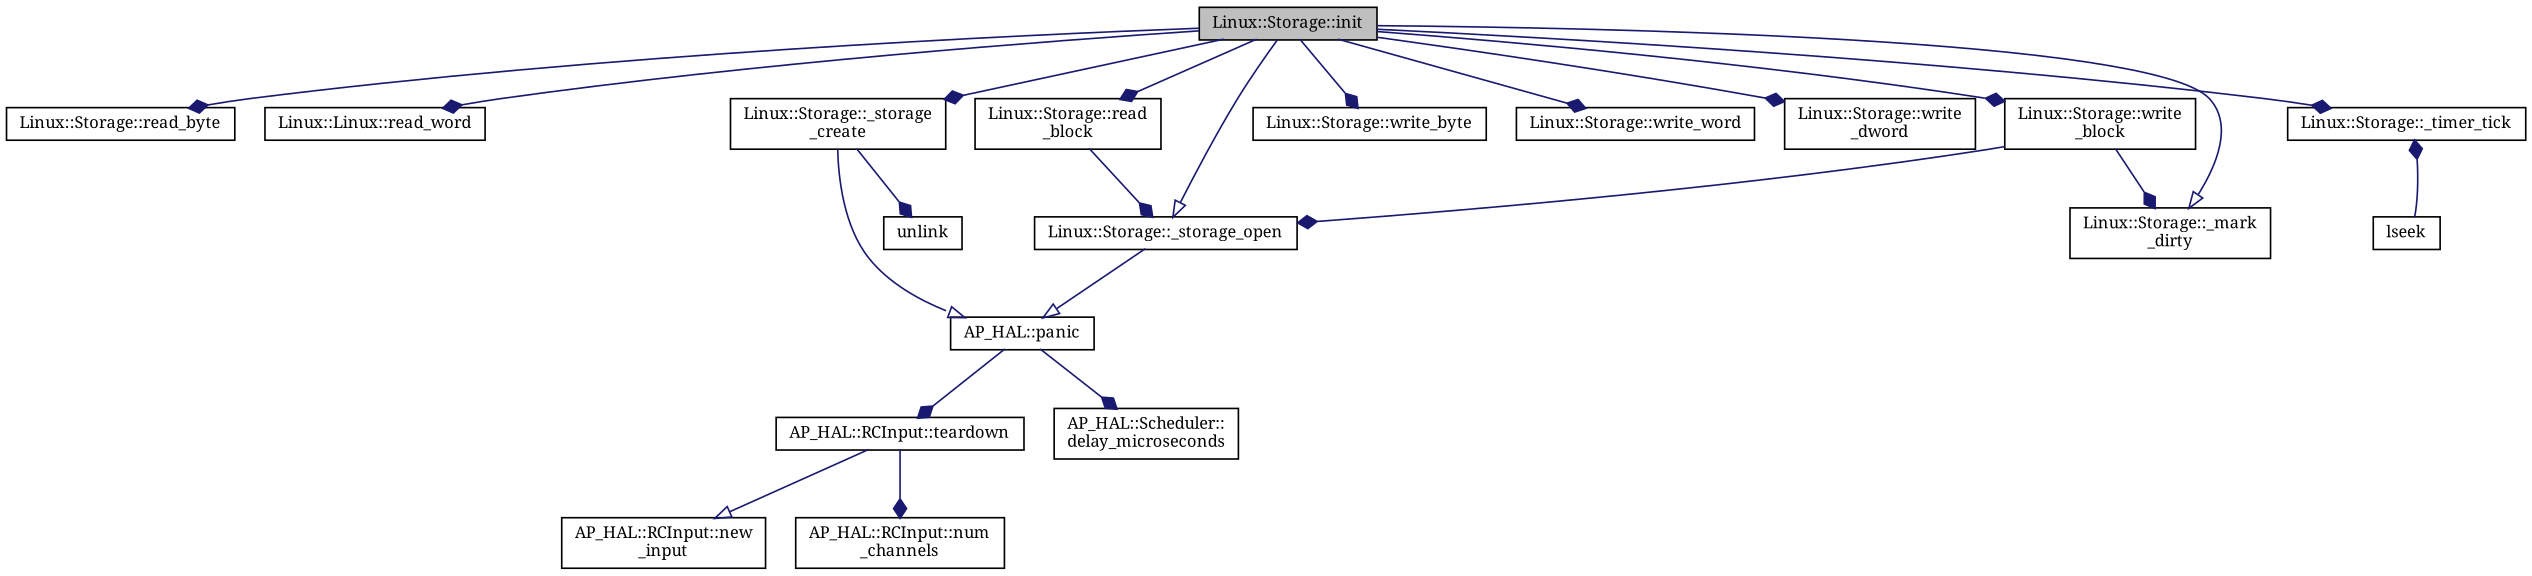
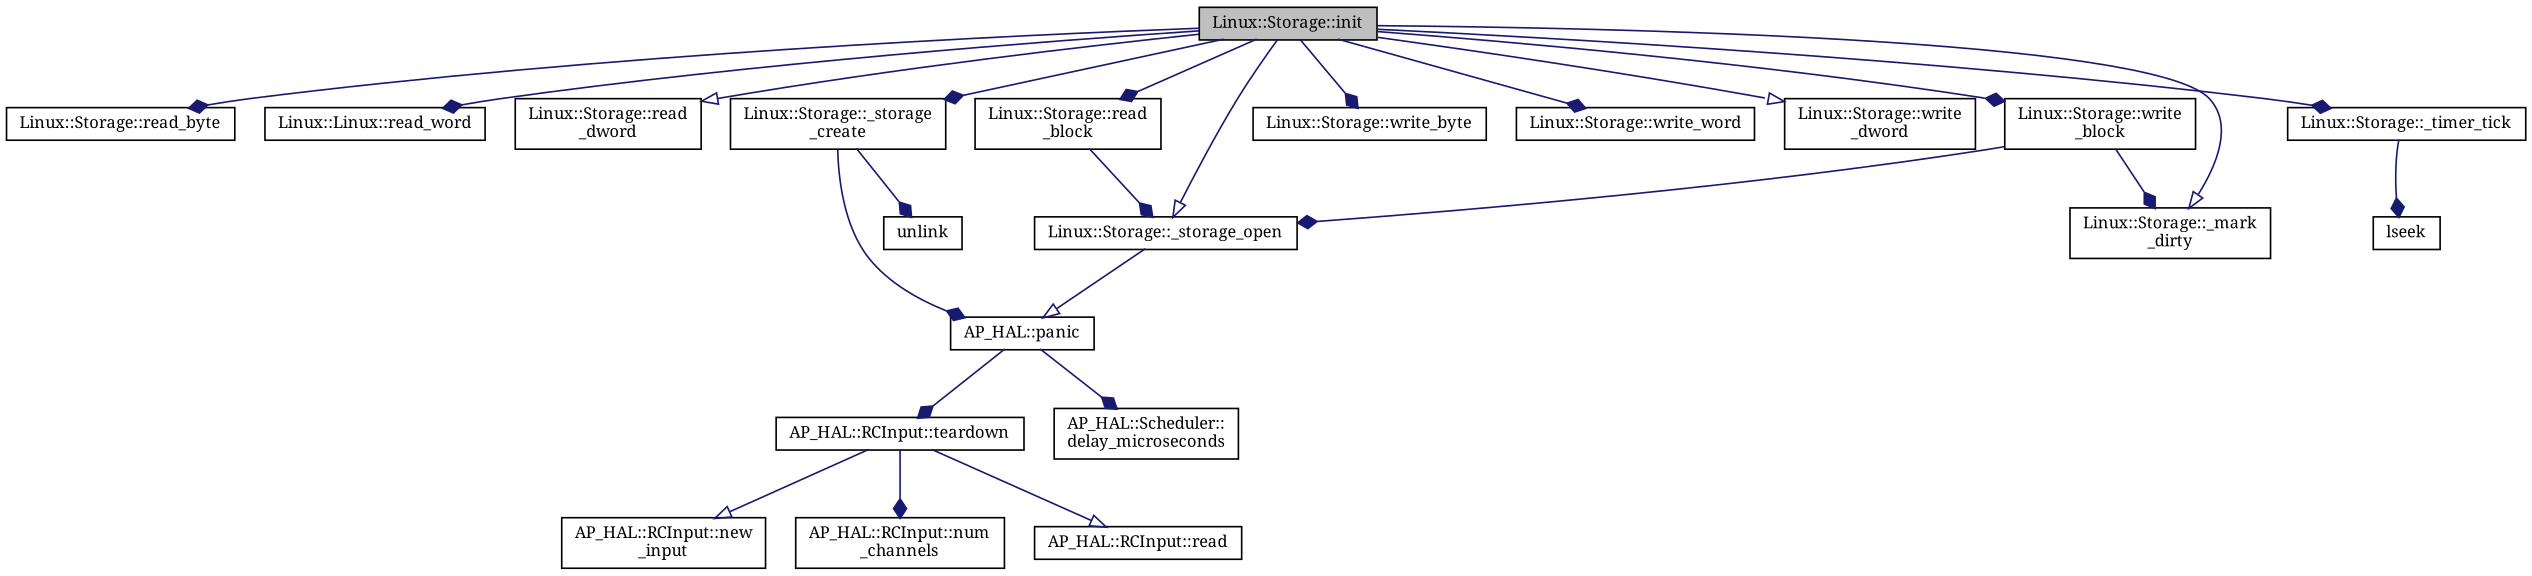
edge "Linux::Storage::init" -> "Linux::Storage::write _dword": arrowhead diamond -> onormal
node "Linux::Storage::read _dword": added
edge "lseek" -> "Linux::Storage::_timer_tick": reversed
edge "Linux::Storage::_storage _create" -> "AP_HAL::panic": arrowhead onormal -> diamond
node "AP_HAL::RCInput::read": added
